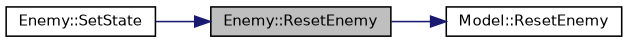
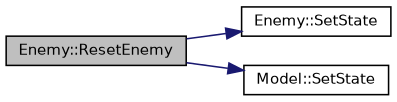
edge "Enemy::SetState" -> "Enemy::ResetEnemy": reversed
node "Model::ResetEnemy": label "Model::ResetEnemy" -> "Model::SetState"
